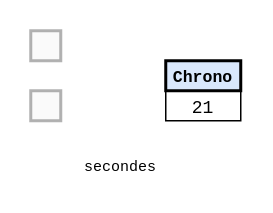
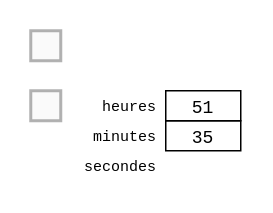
node "Chrono": removed
node "heures": added
node "21": label "21" -> "51"
node "minutes": added
node "35": added
